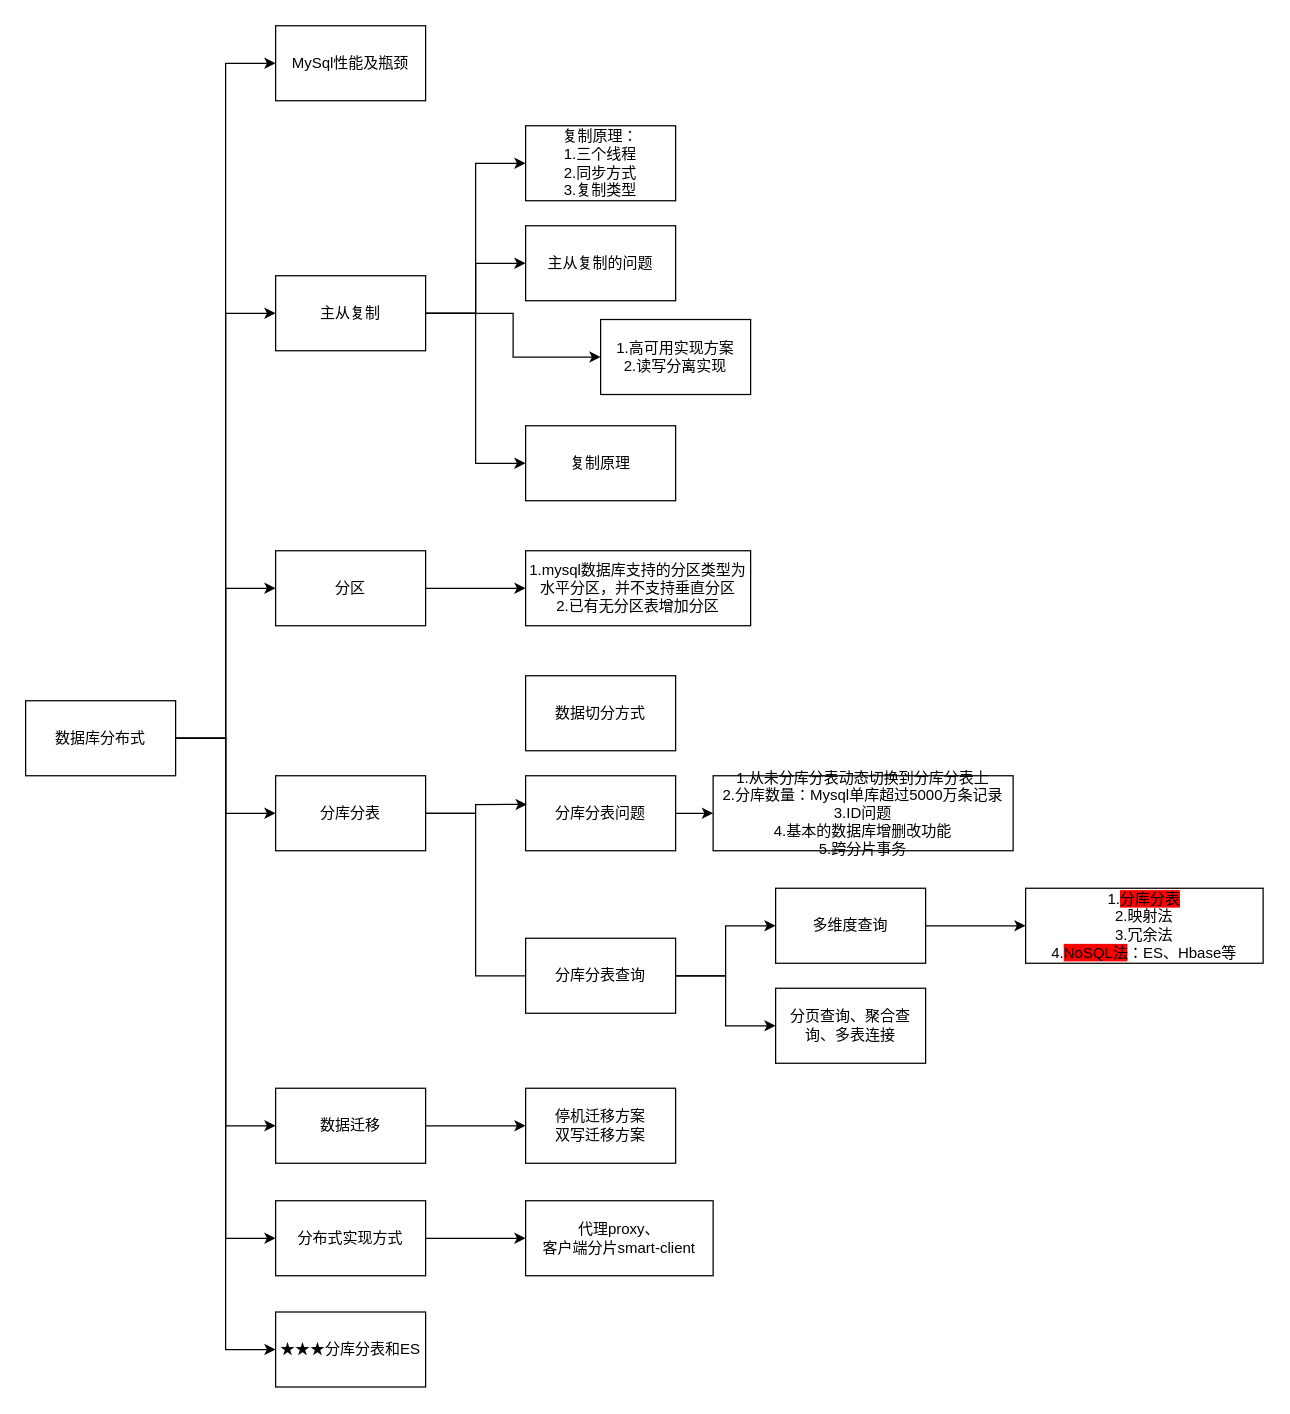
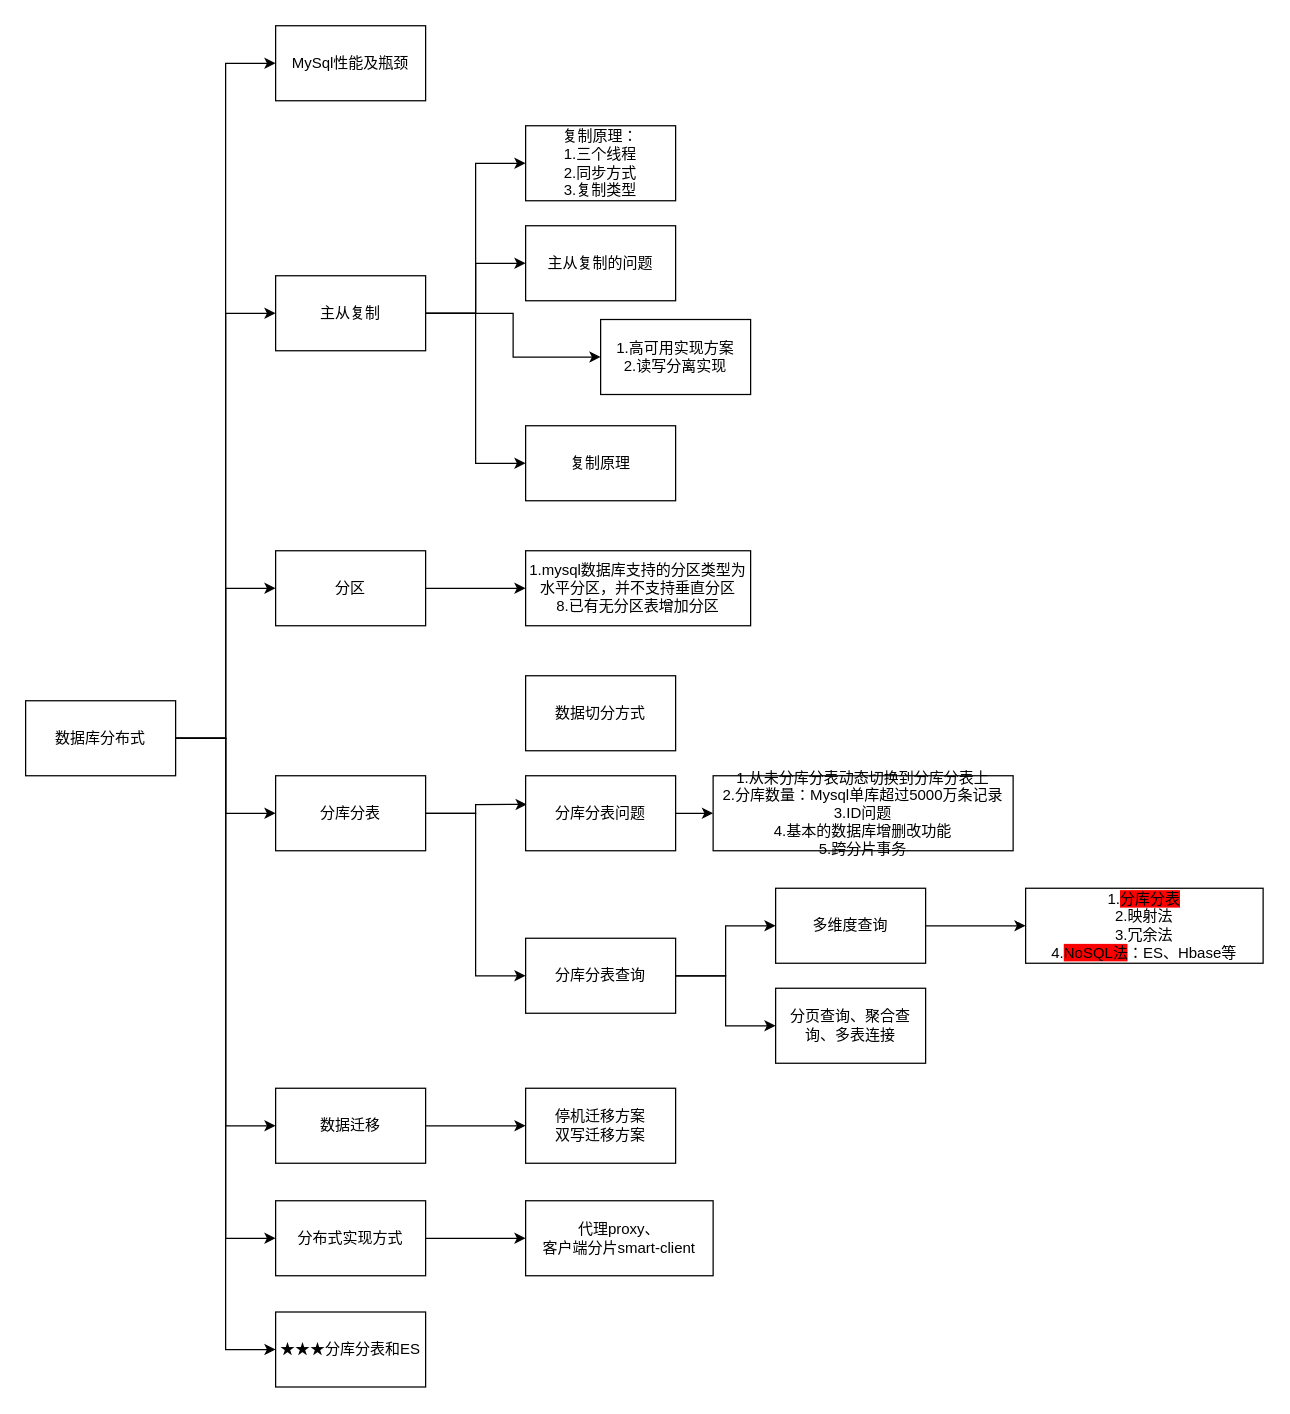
node "1.mysql数据库支持的分区类型为水平分区，并不支持垂直分区 2.已有无分区表增加分区": label "1.mysql数据库支持的分区类型为水平分区，并不支持垂直分区 2.已有无分区表增加分区" -> "1.mysql数据库支持的分区类型为水平分区，并不支持垂直分区 8.已有无分区表增加分区"
edge "分库分表" -- "分库分表查询": arrowhead none -> classic
